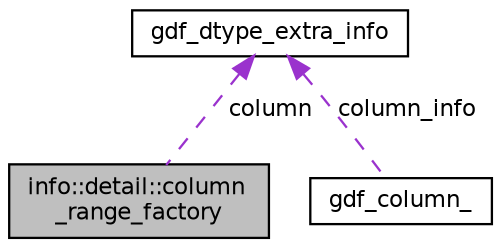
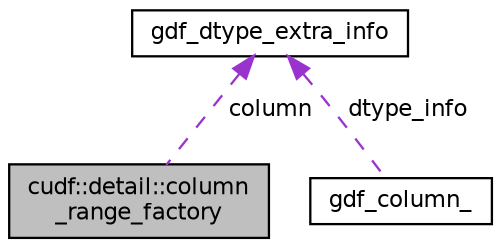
edge "gdf_column_" -> "gdf_dtype_extra_info": label " column_info" -> " dtype_info"
node "info::detail::column _range_factory": label "info::detail::column _range_factory" -> "cudf::detail::column _range_factory"
